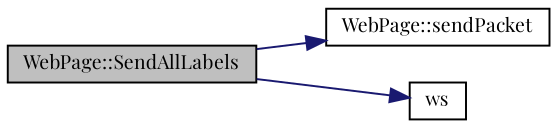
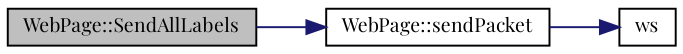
edge "WebPage::SendAllLabels" -> "ws": now "WebPage::sendPacket" -> "ws"
